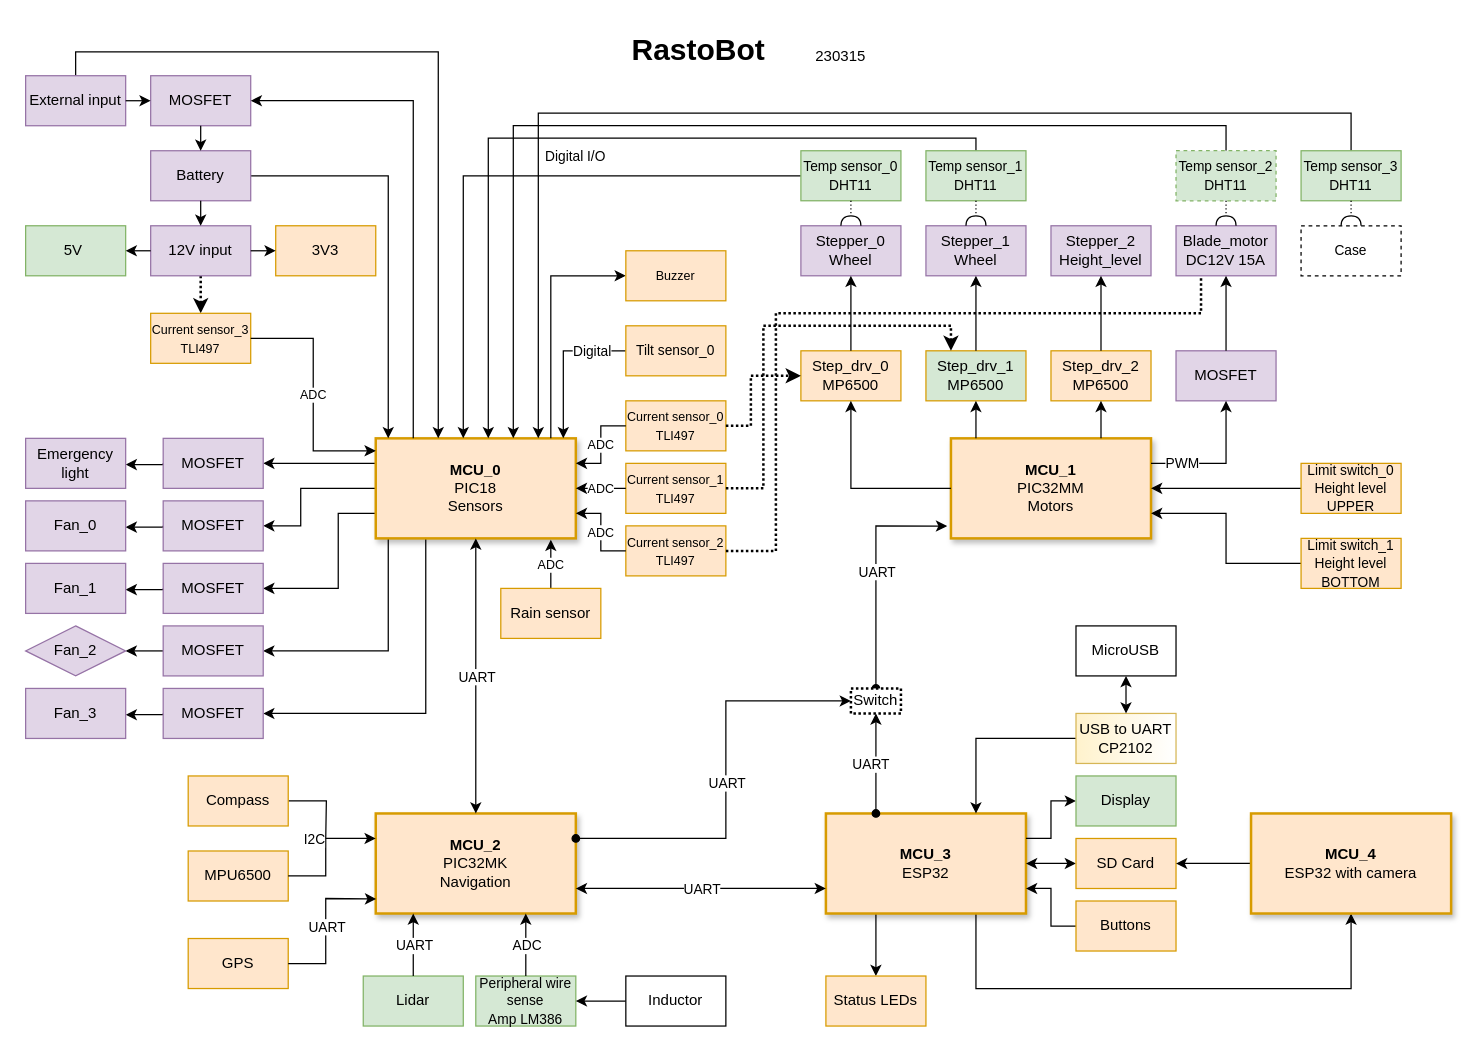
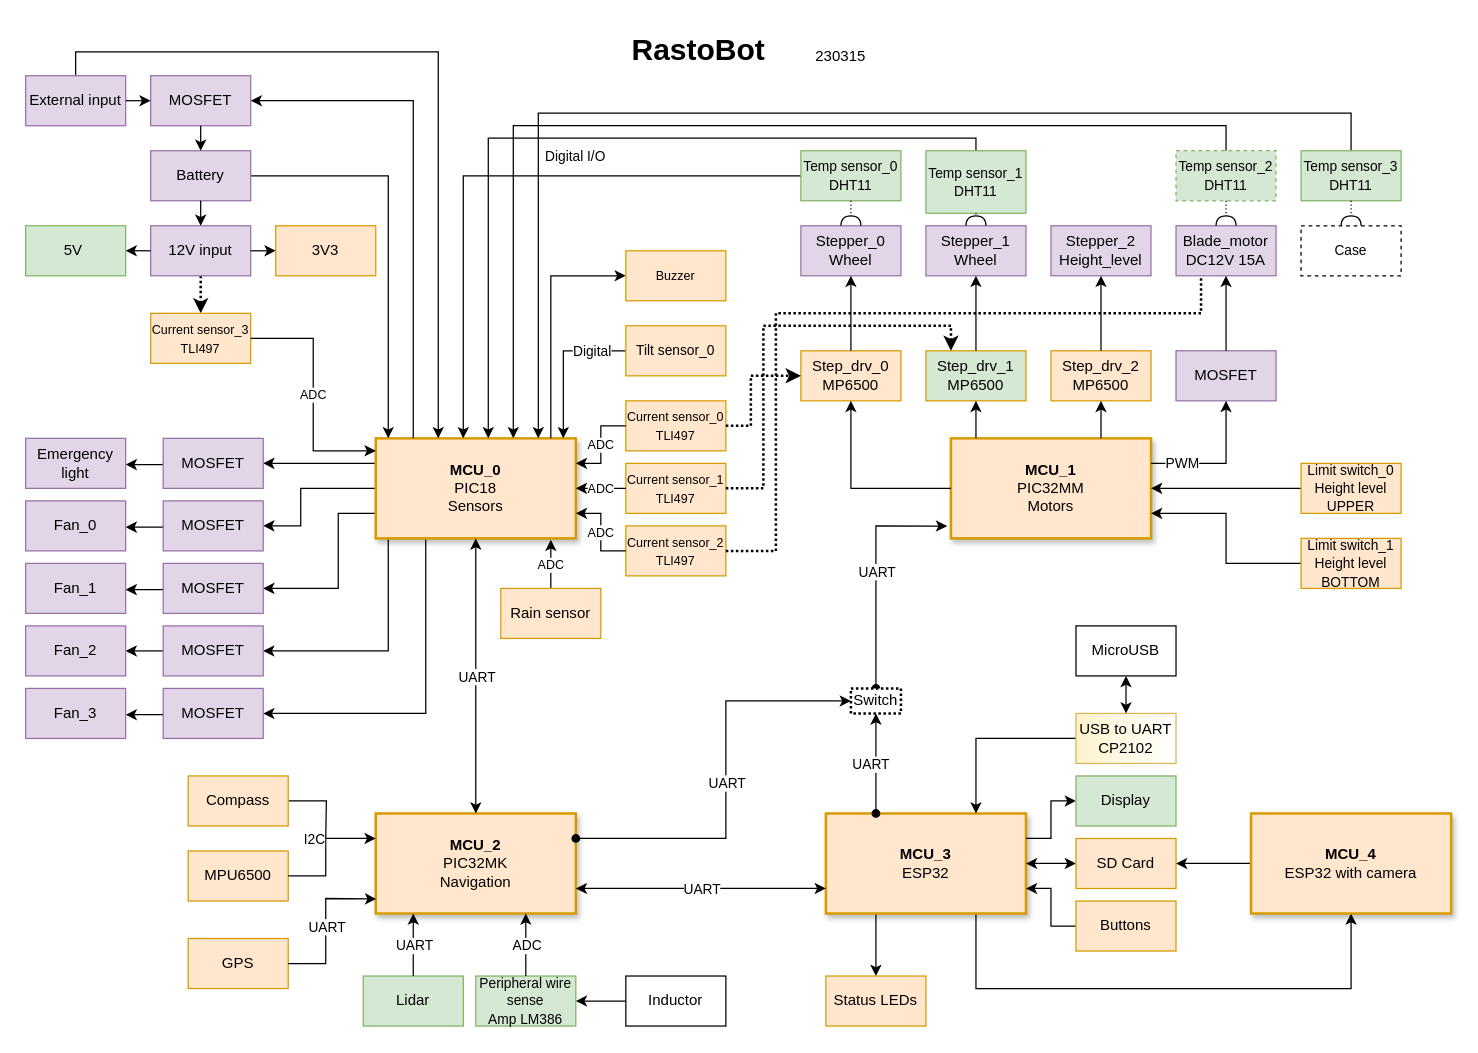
node "Temp sensor_1 DHT11": size 100x50 -> 100x63
node "Fan_2": shape diamond -> rectangle
